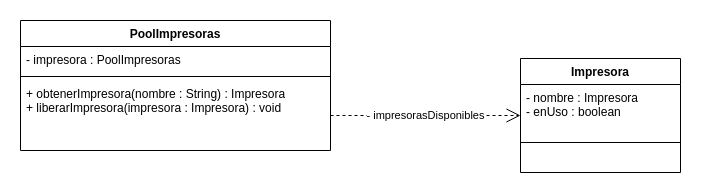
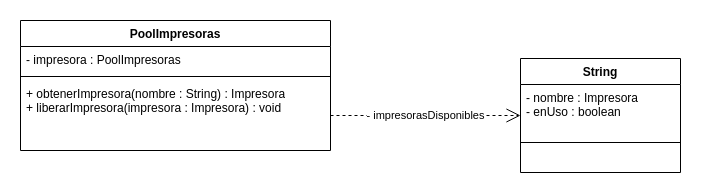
node "Impresora": label "Impresora" -> "String"
